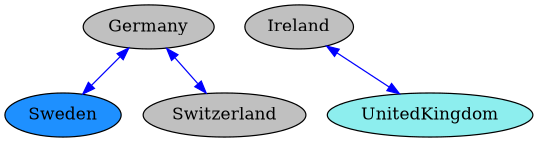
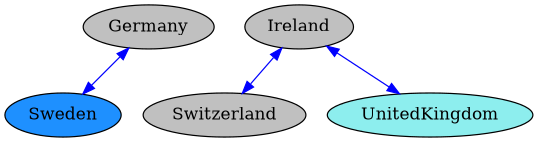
edge "Germany" -- "Switzerland": now "Ireland" -- "Switzerland"
